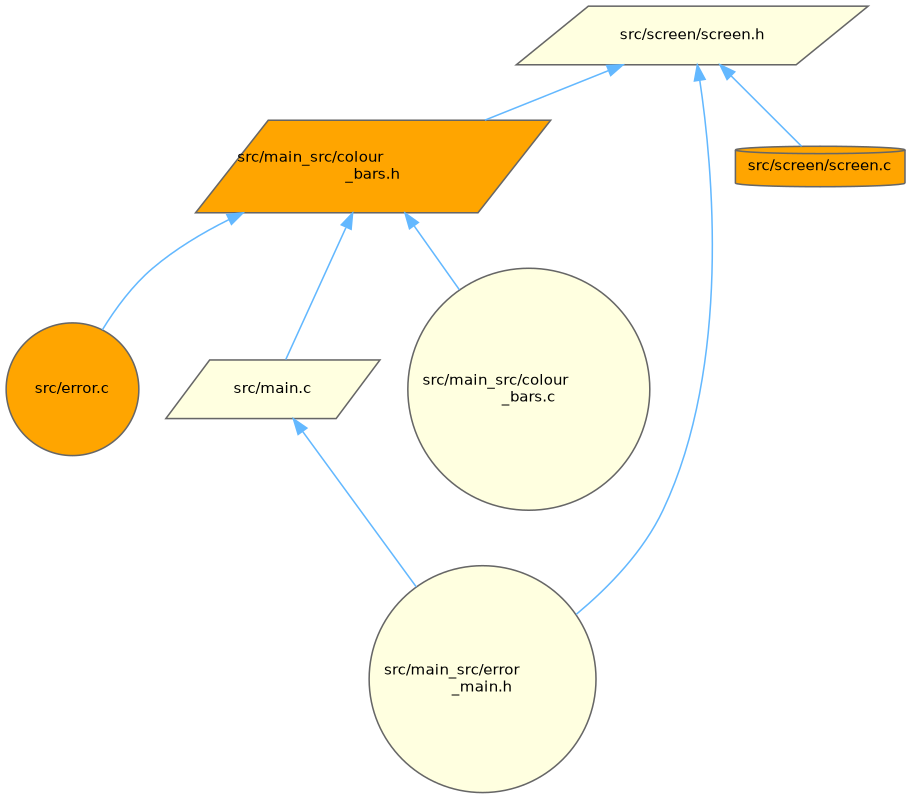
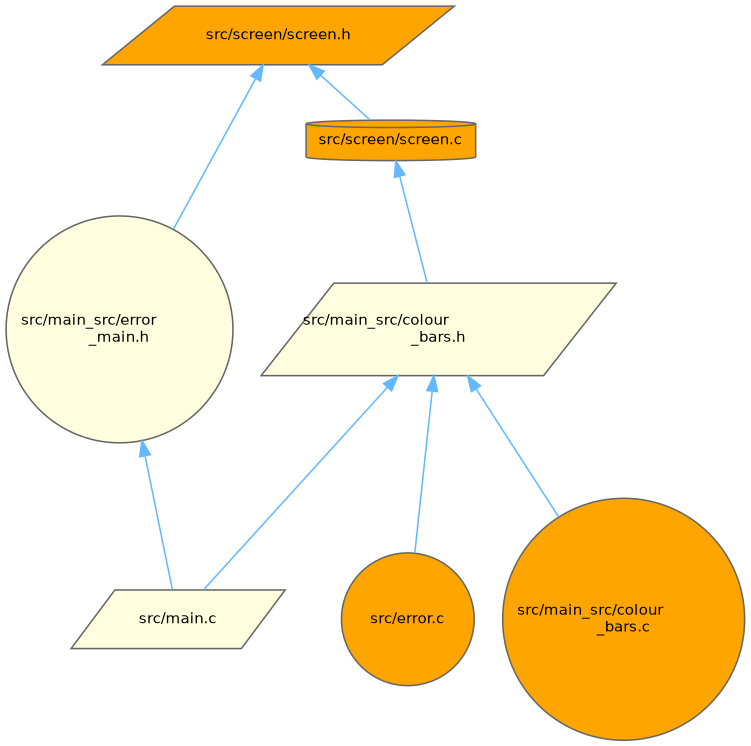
node "src/screen/screen.h": fillcolor lightyellow -> orange
edge "src/main_src/colour _bars.h" -> "src/screen/screen.h": now "src/main_src/colour _bars.h" -> "src/screen/screen.c"
node "src/main_src/colour _bars.h": fillcolor orange -> lightyellow
node "src/main_src/colour _bars.c": fillcolor lightyellow -> orange
edge "src/main_src/error _main.h" -> "src/main.c": reversed
